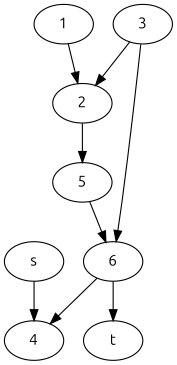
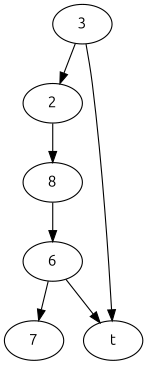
node "1": removed
edge "3" -> "6": now "3" -> "t"
node "5": label "5" -> "8"
node "s": removed
node "4": label "4" -> "7"
